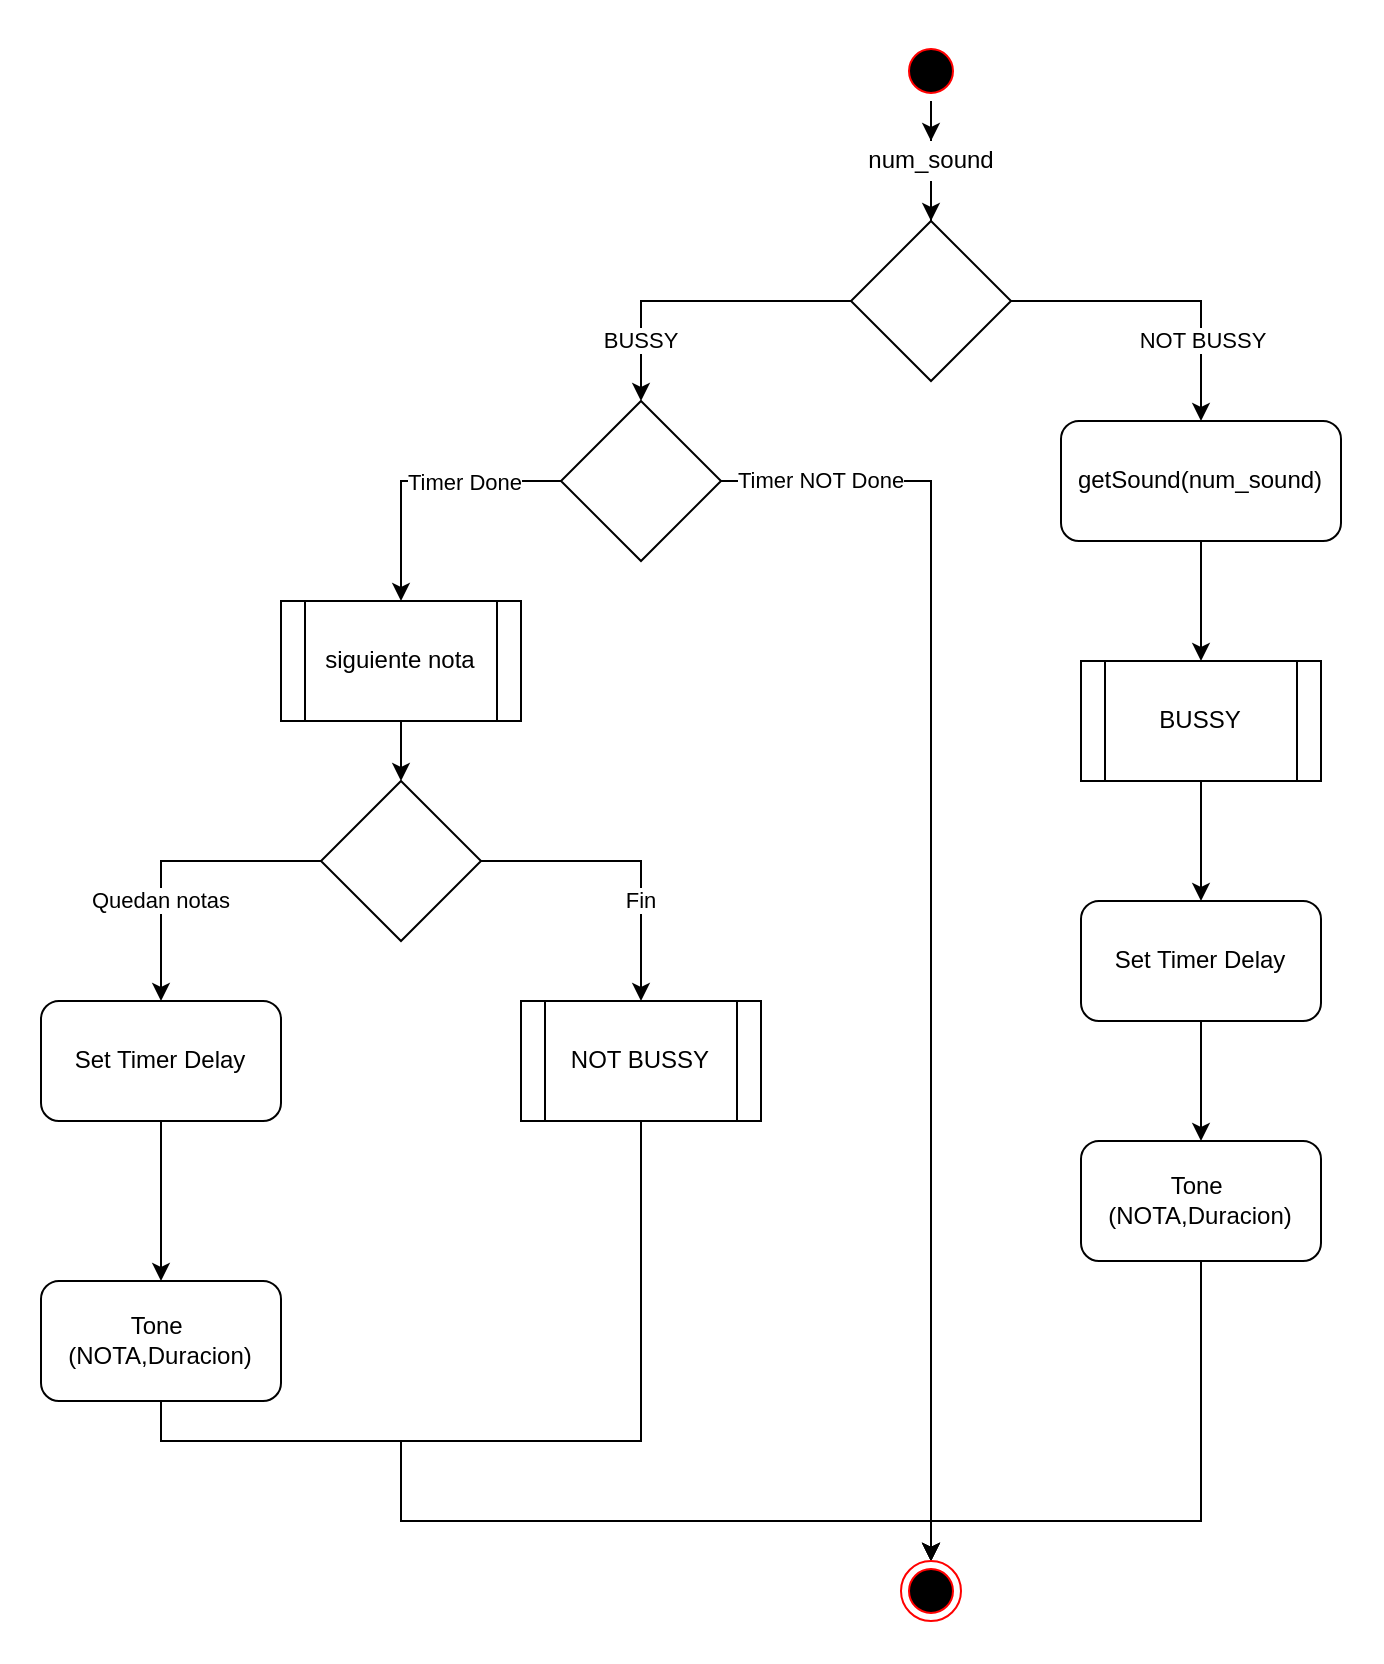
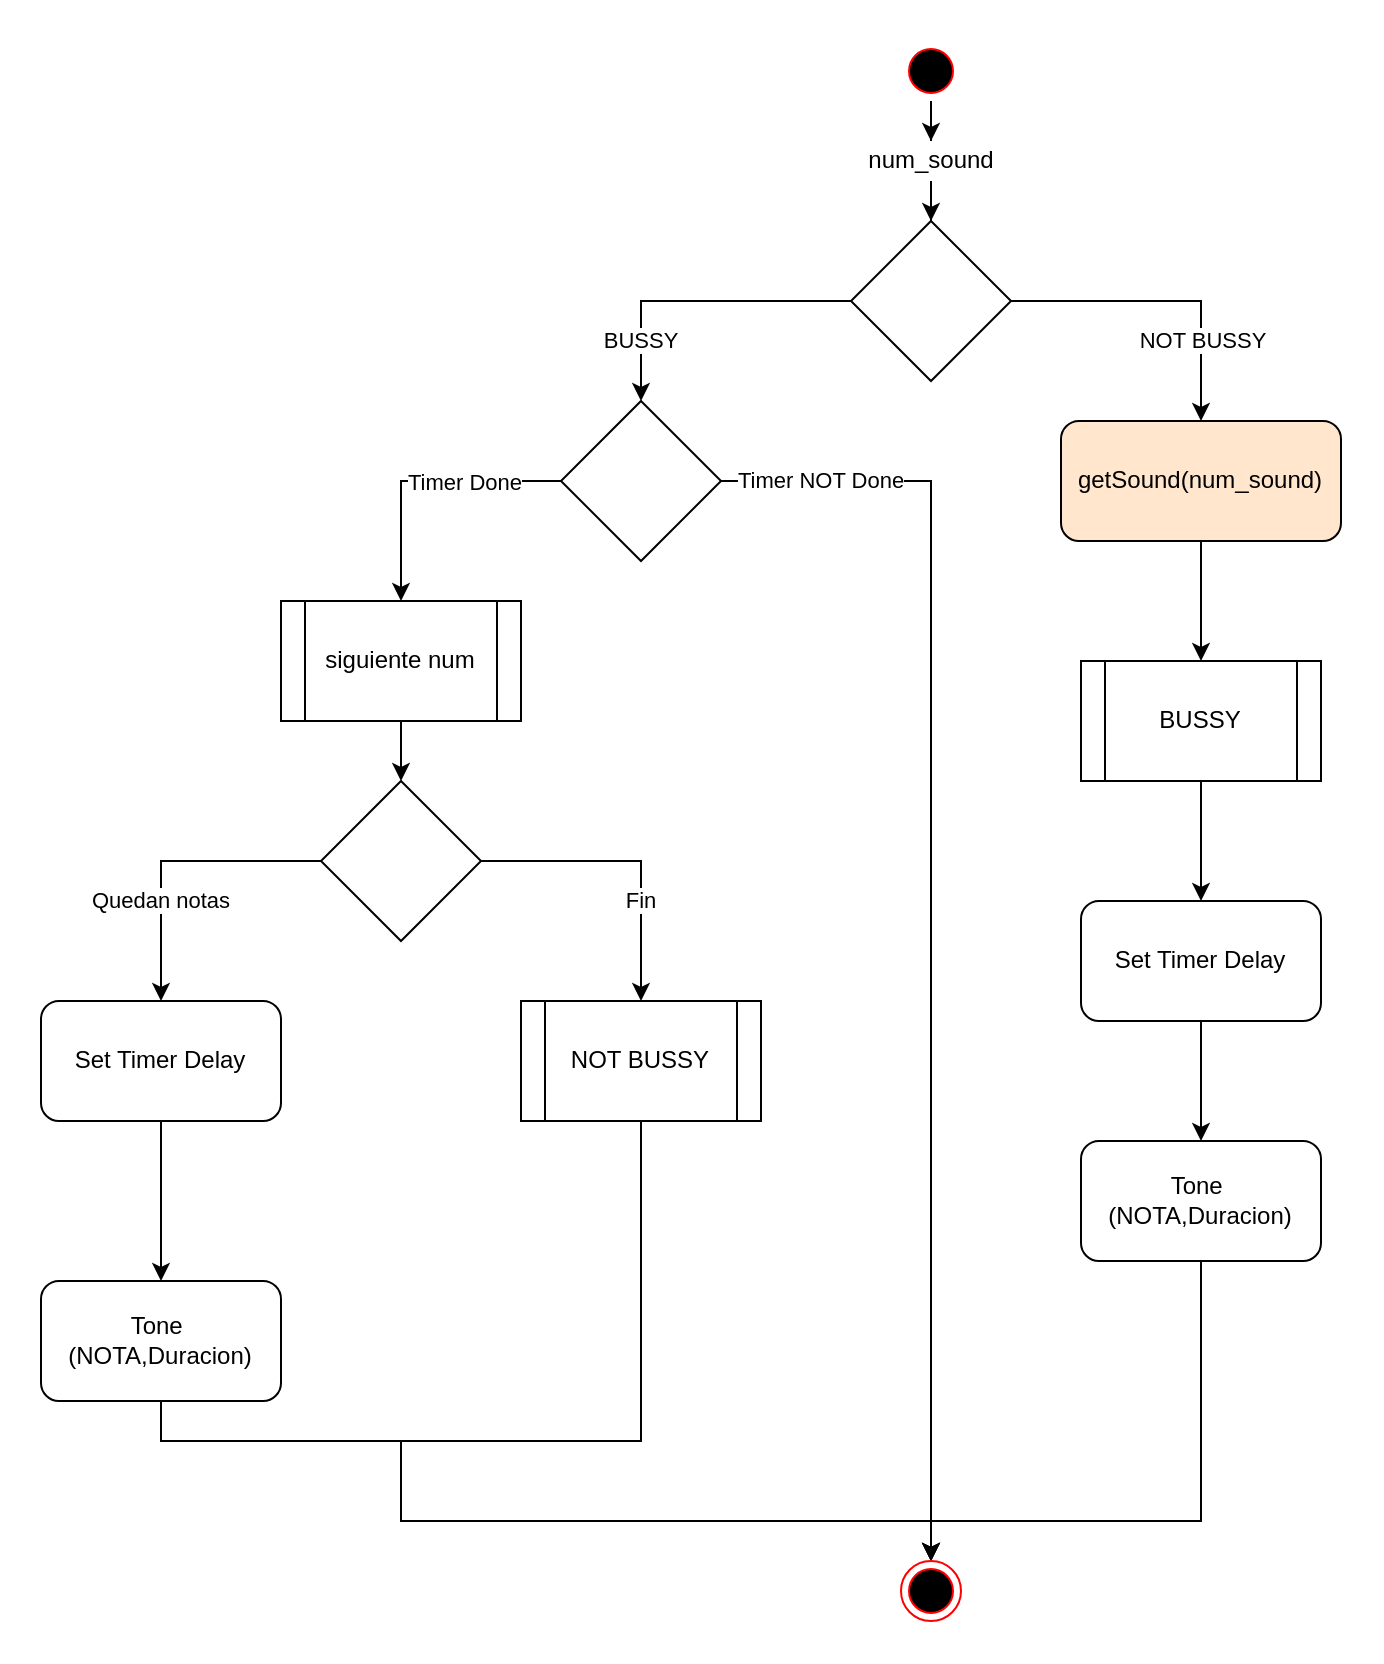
node "getSound(num_sound)": fillcolor #ffffff -> #ffe6cc
node "siguiente nota": label "siguiente nota" -> "siguiente num"
